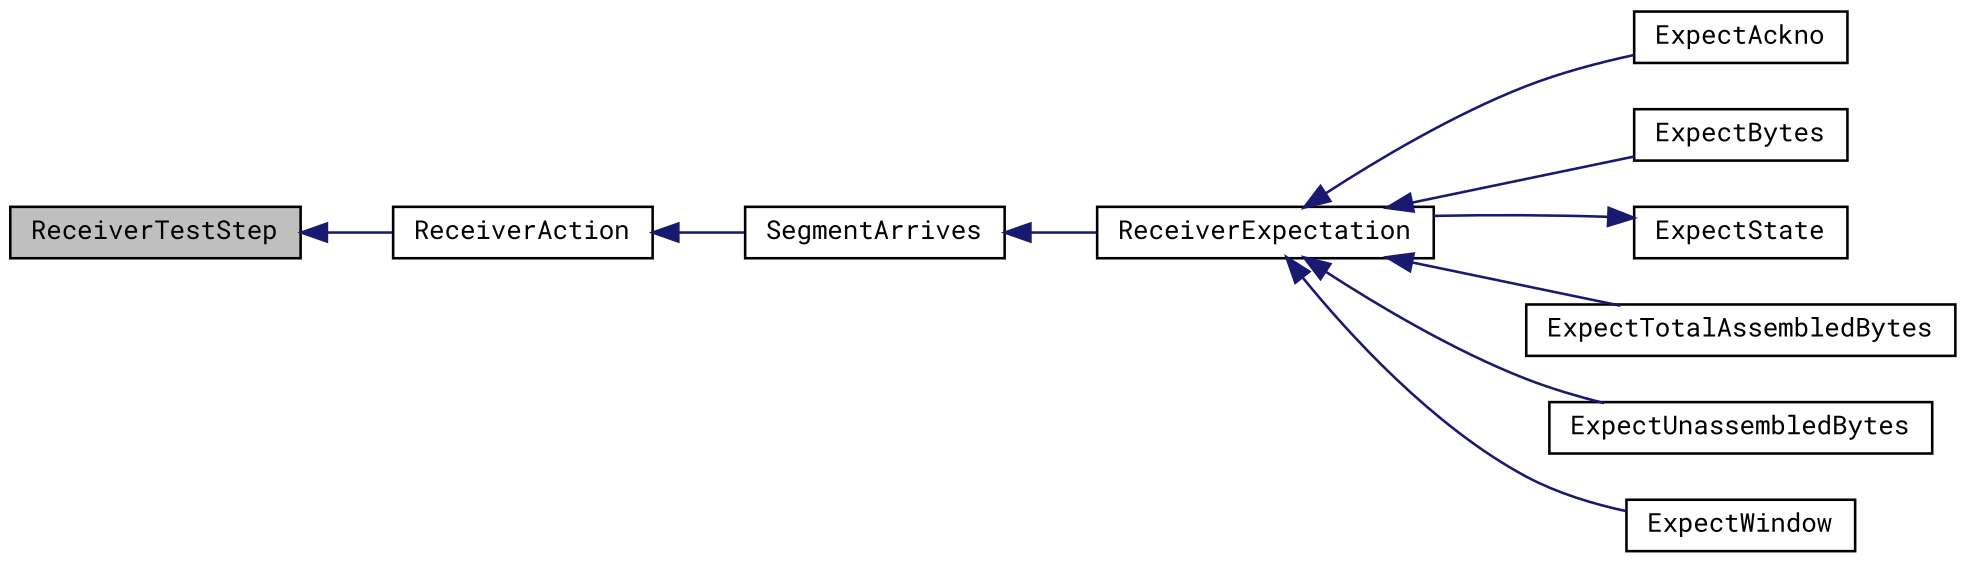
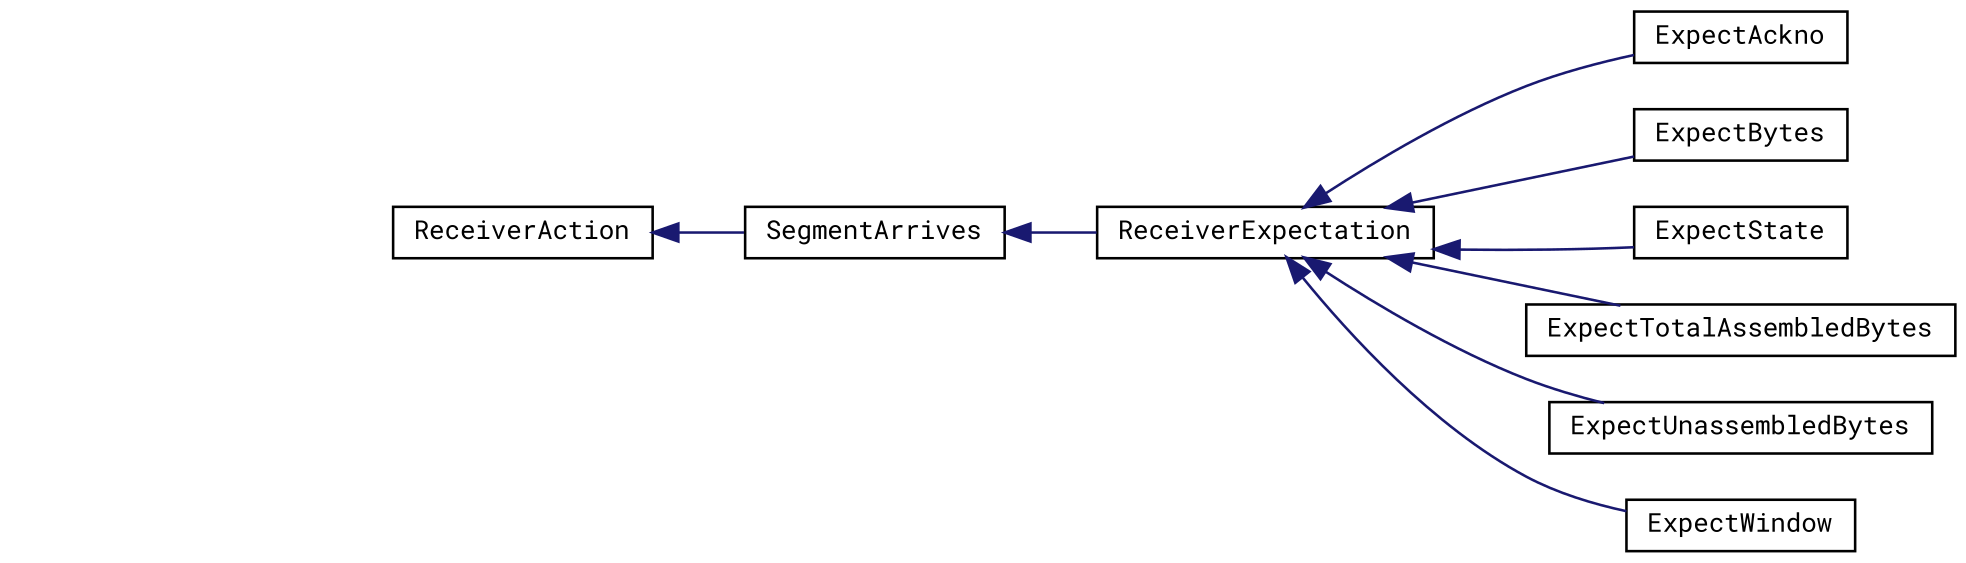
edge "ReceiverExpectation" -> "ExpectState": reversed
node "ReceiverTestStep": removed
